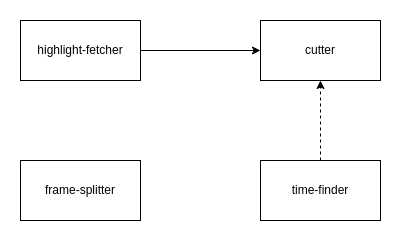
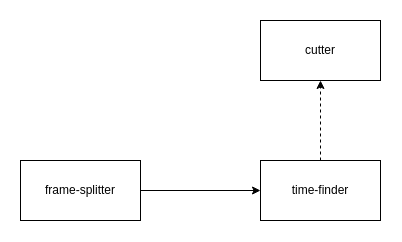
node "highlight-fetcher": removed
edge "highlight-fetcher" -> "cutter": removed
edge "frame-splitter" -> "time-finder": added
